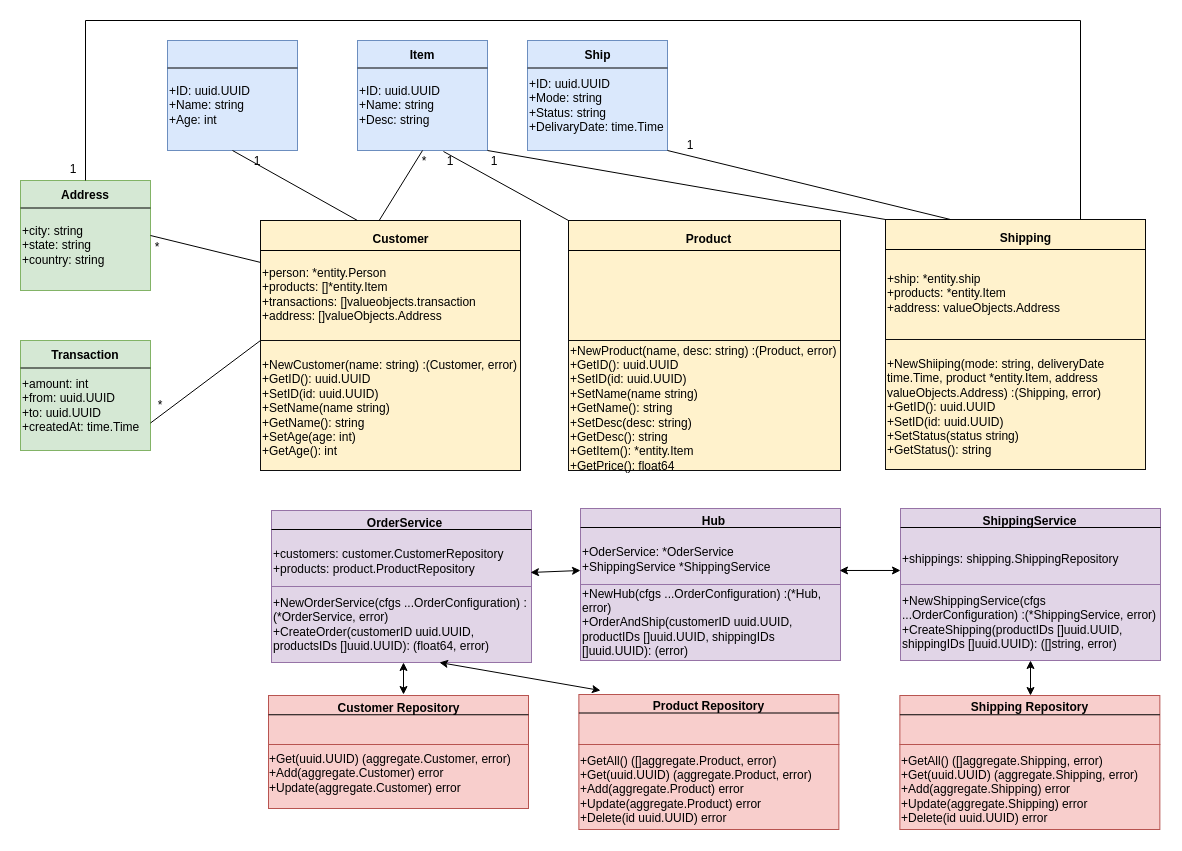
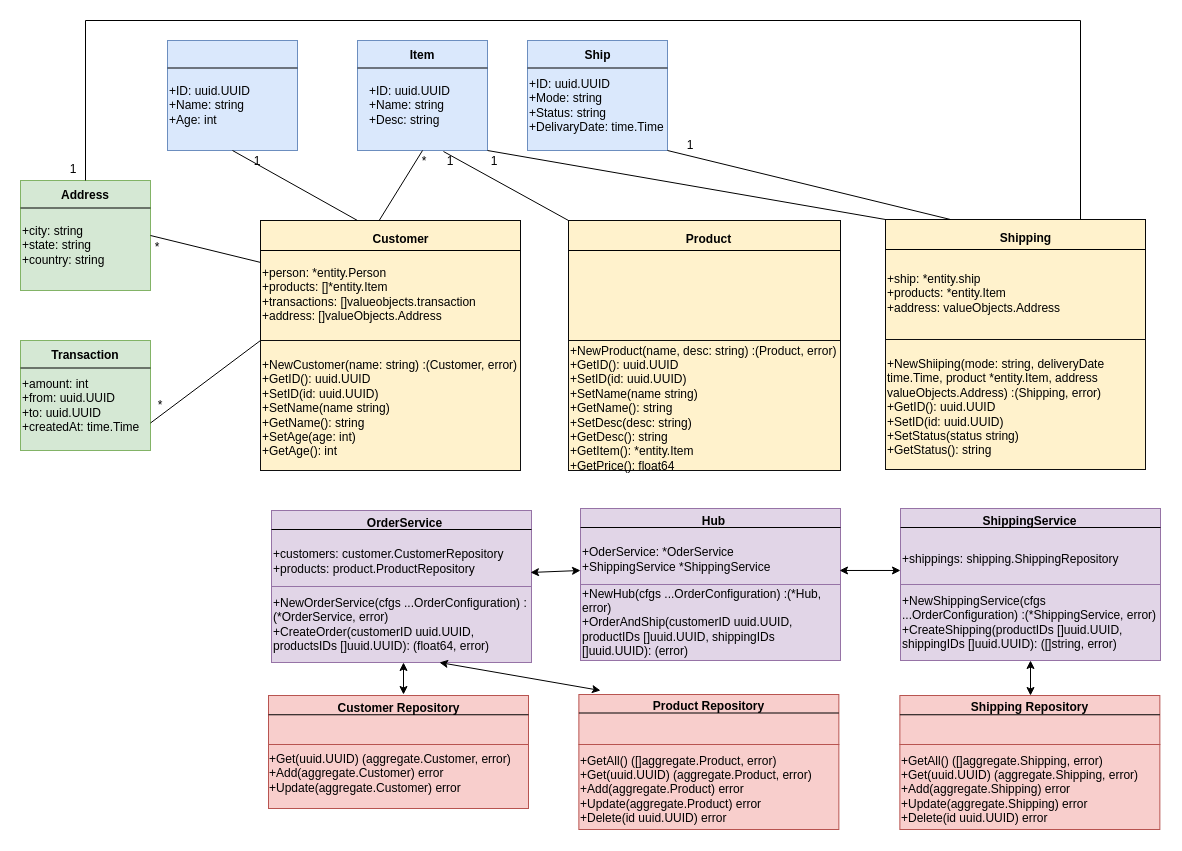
node "+ID: uuid.UUID +Name: string +Desc: string": moved (408, 106) -> (418, 106)
